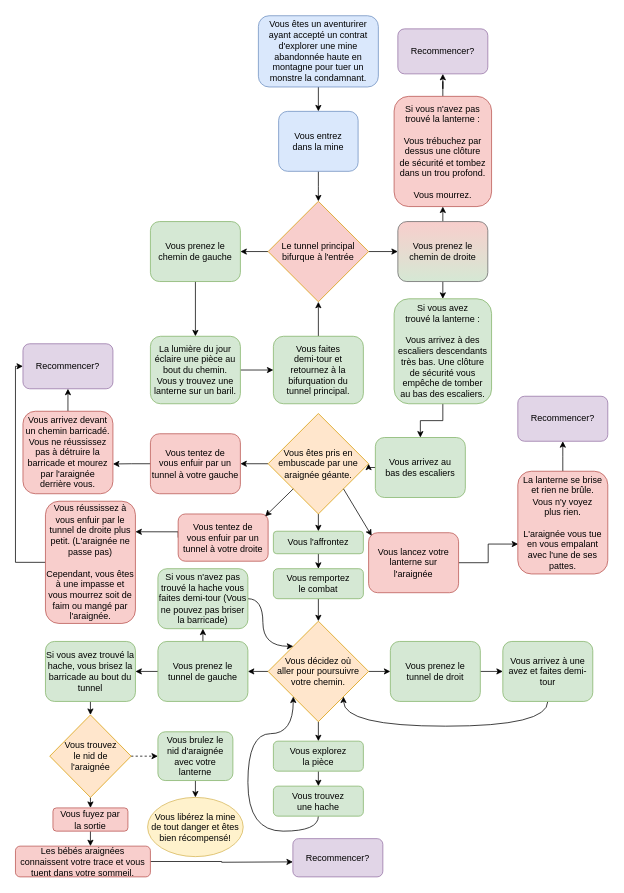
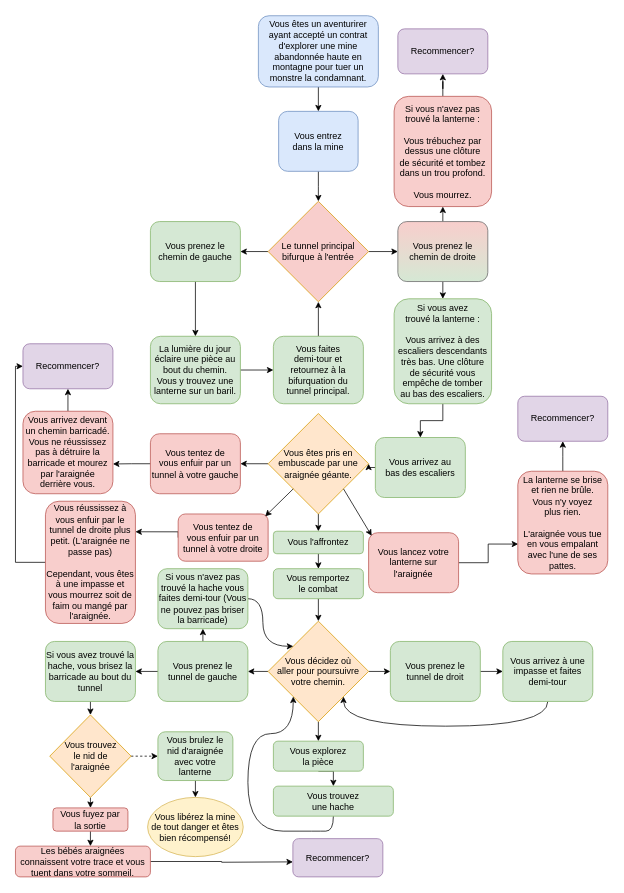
node "Vous arrivez à une avez et faites demi-tour": label "Vous arrivez à une avez et faites demi-tour" -> "Vous arrivez à une impasse et faites demi-tour"
node "Vous trouvez une hache": size 90x30 -> 120x30
